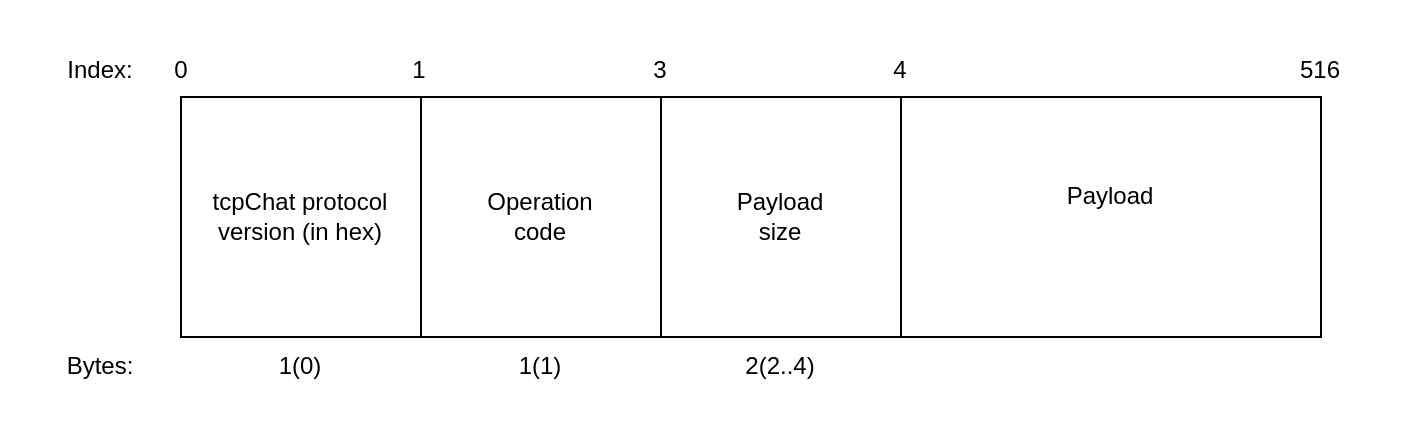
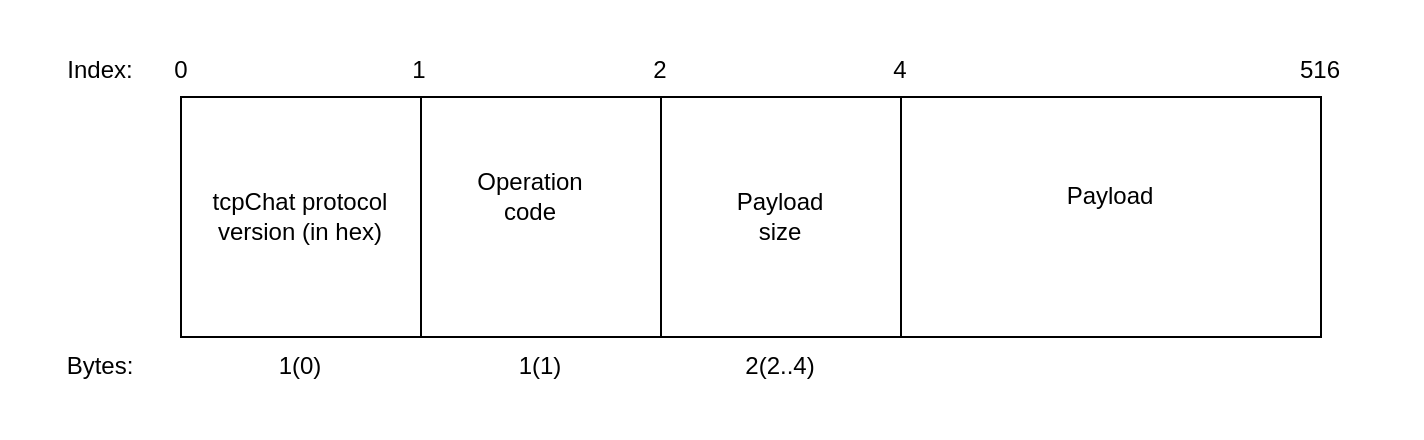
node "3": label "3" -> "2"
node "Operation code": moved (541, 217) -> (531, 197)
